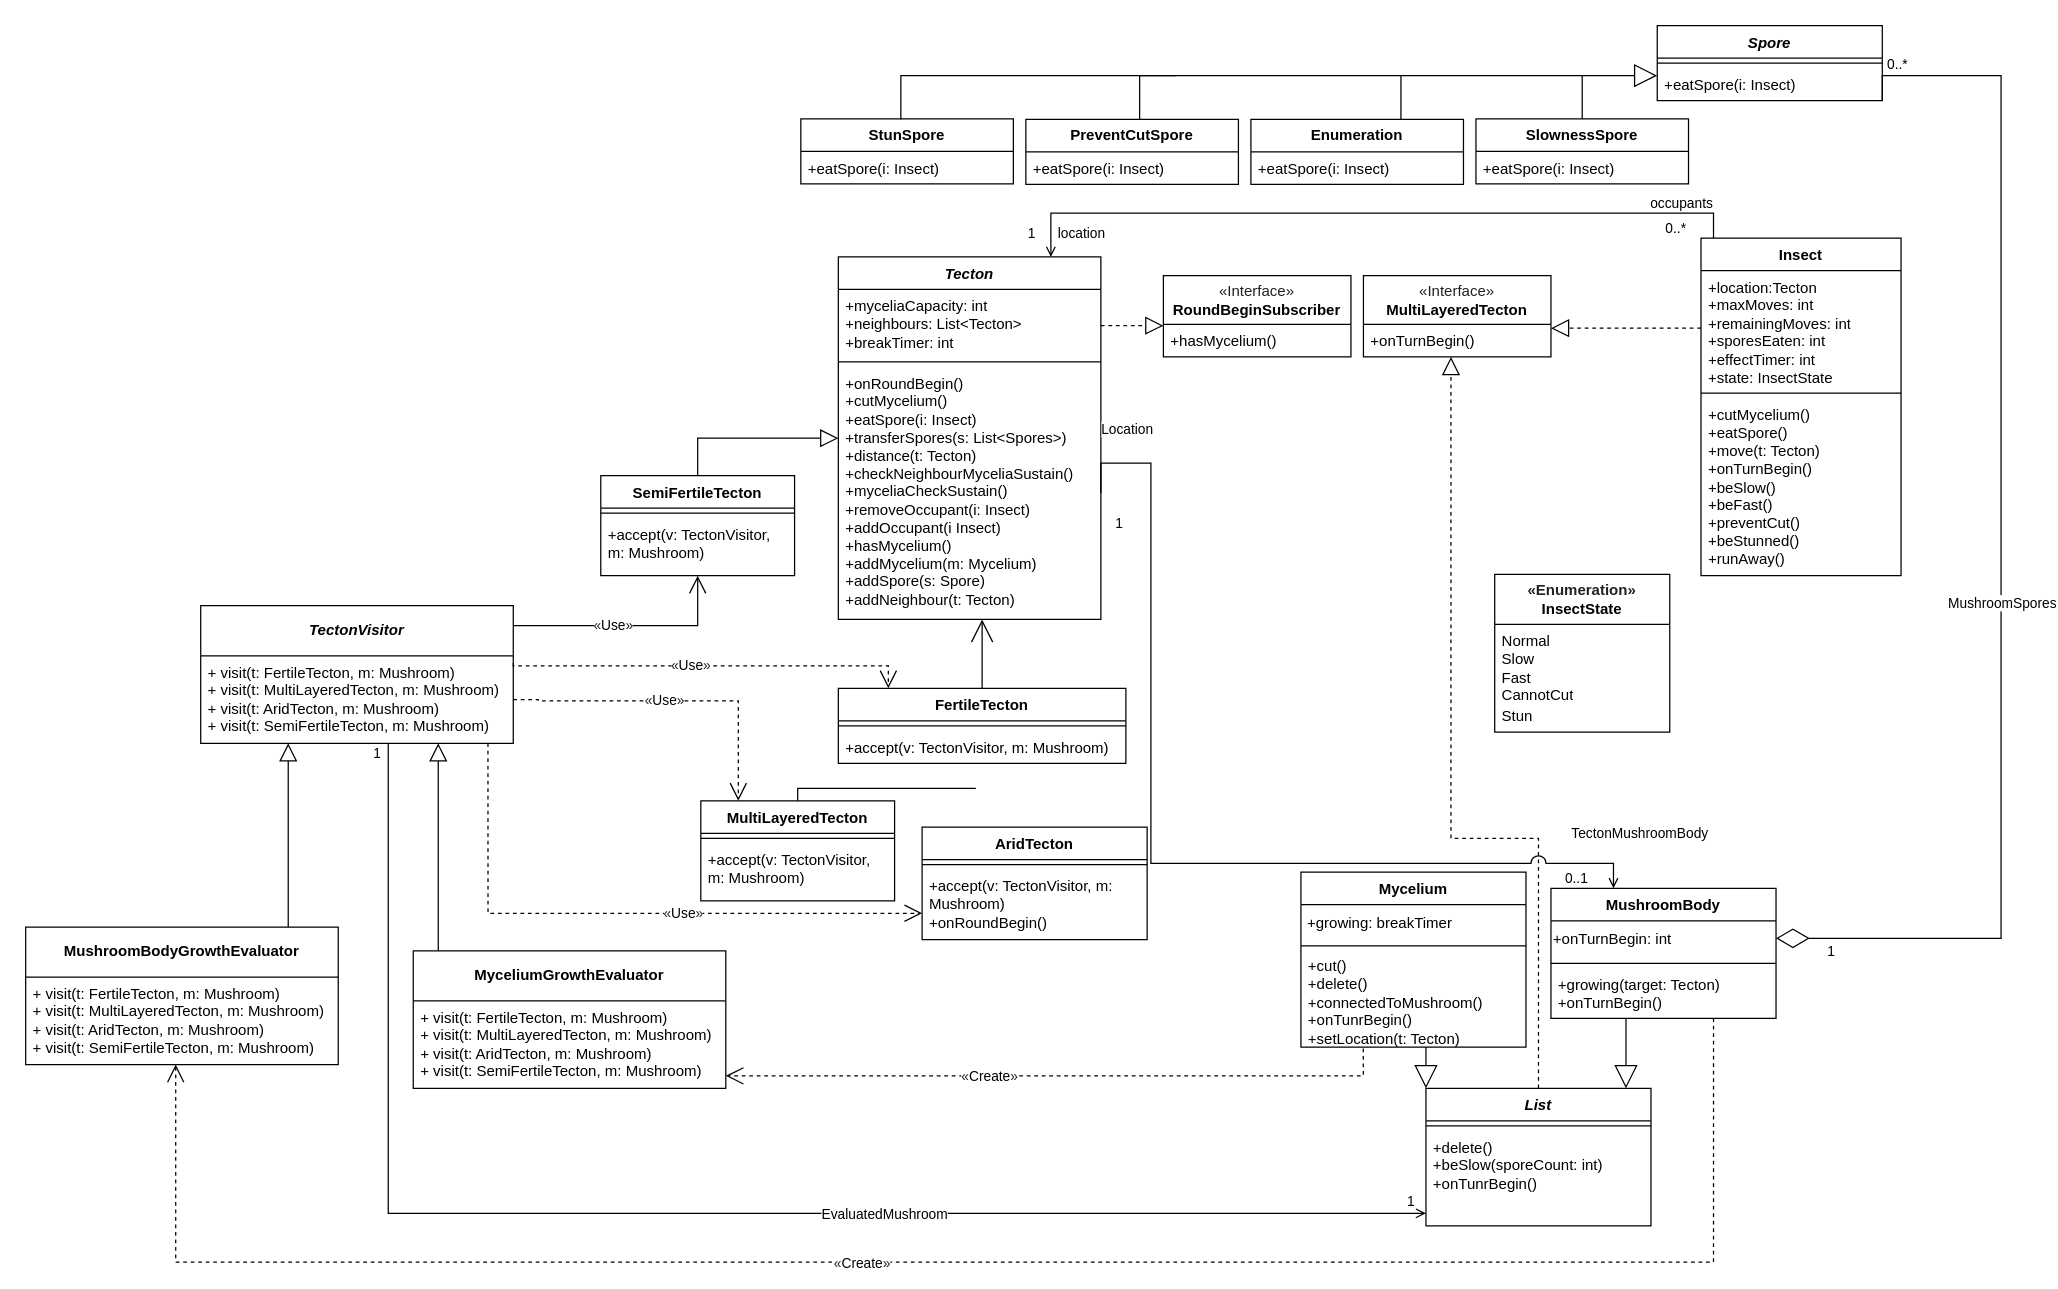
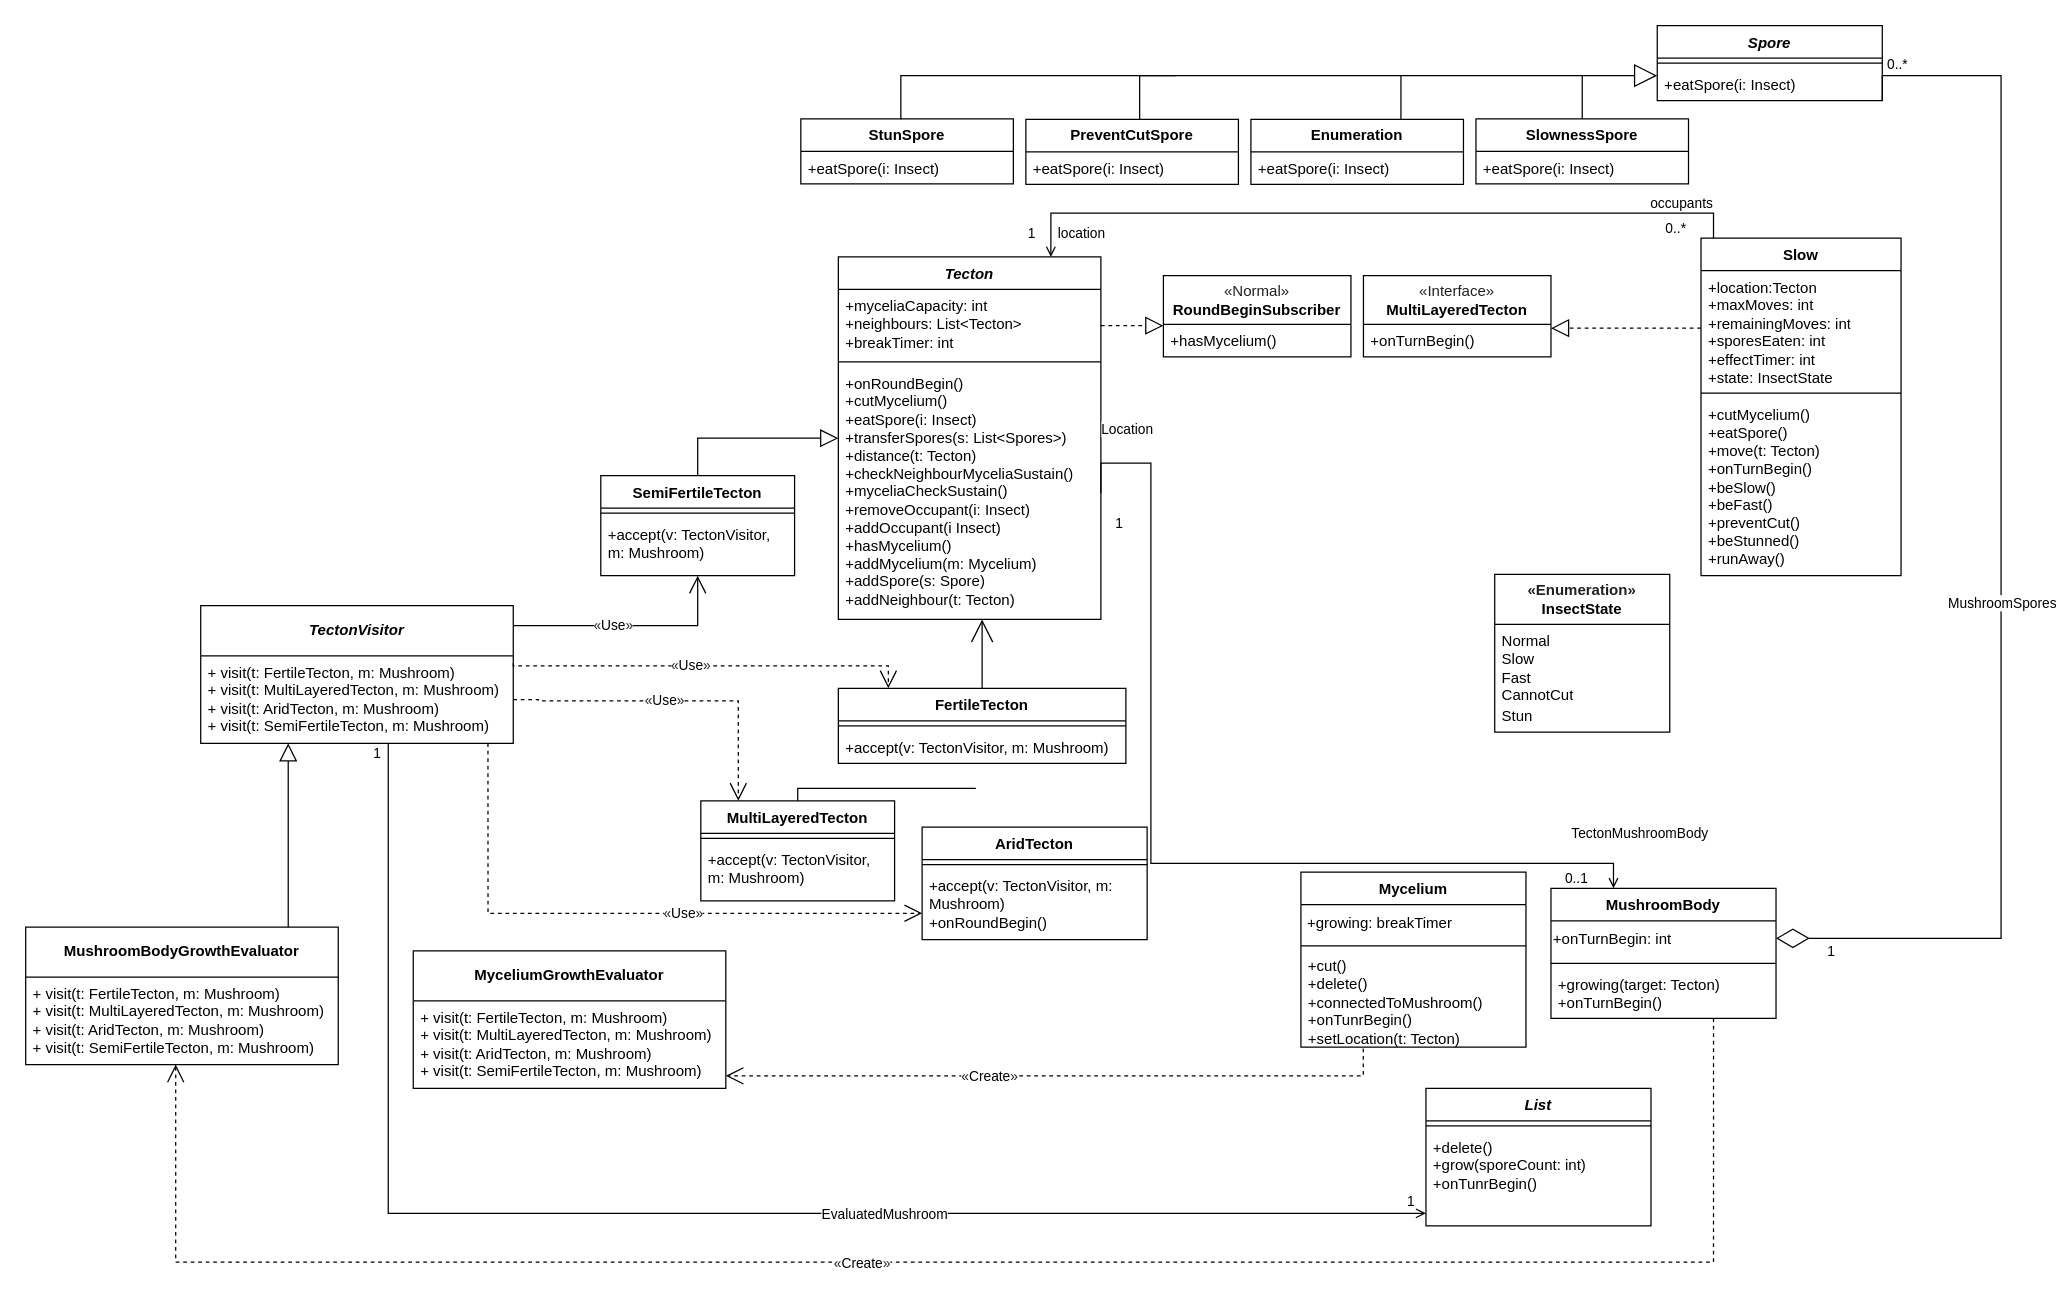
node "Insect": label "Insect" -> "Slow"
node "«Interface» RoundBeginSubscriber": label "«Interface» RoundBeginSubscriber" -> "«Normal» RoundBeginSubscriber"
edge "List" -> "+onTurnBegin()": removed
edge "MyceliumGrowthEvaluator" -> "TectonVisitor": removed
edge "MushroomBody" -> "List": removed
edge "Mycelium" -> "List": removed
node "+delete() +beSlow(sporeCount: int) +onTunrBegin()": label "+delete() +beSlow(sporeCount: int) +onTunrBegin()" -> "+delete() +grow(sporeCount: int) +onTunrBegin()"
